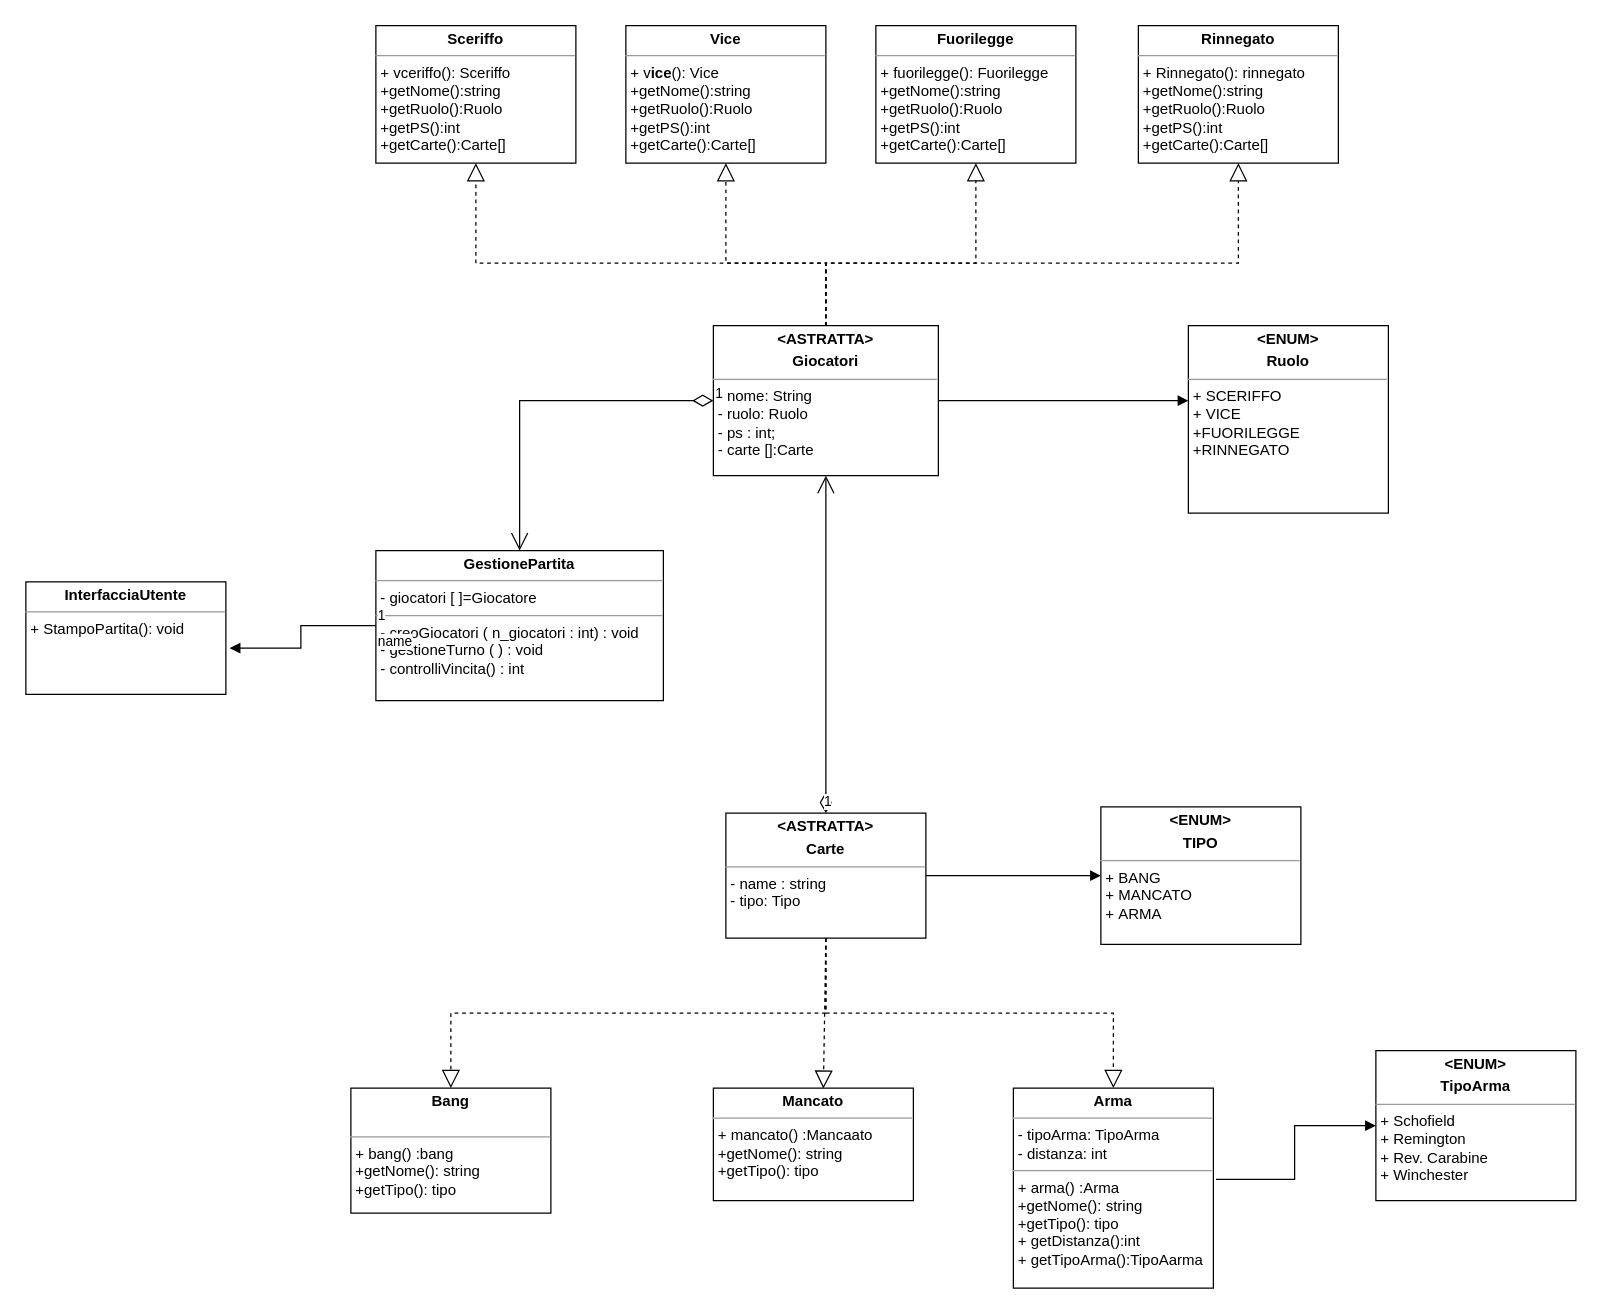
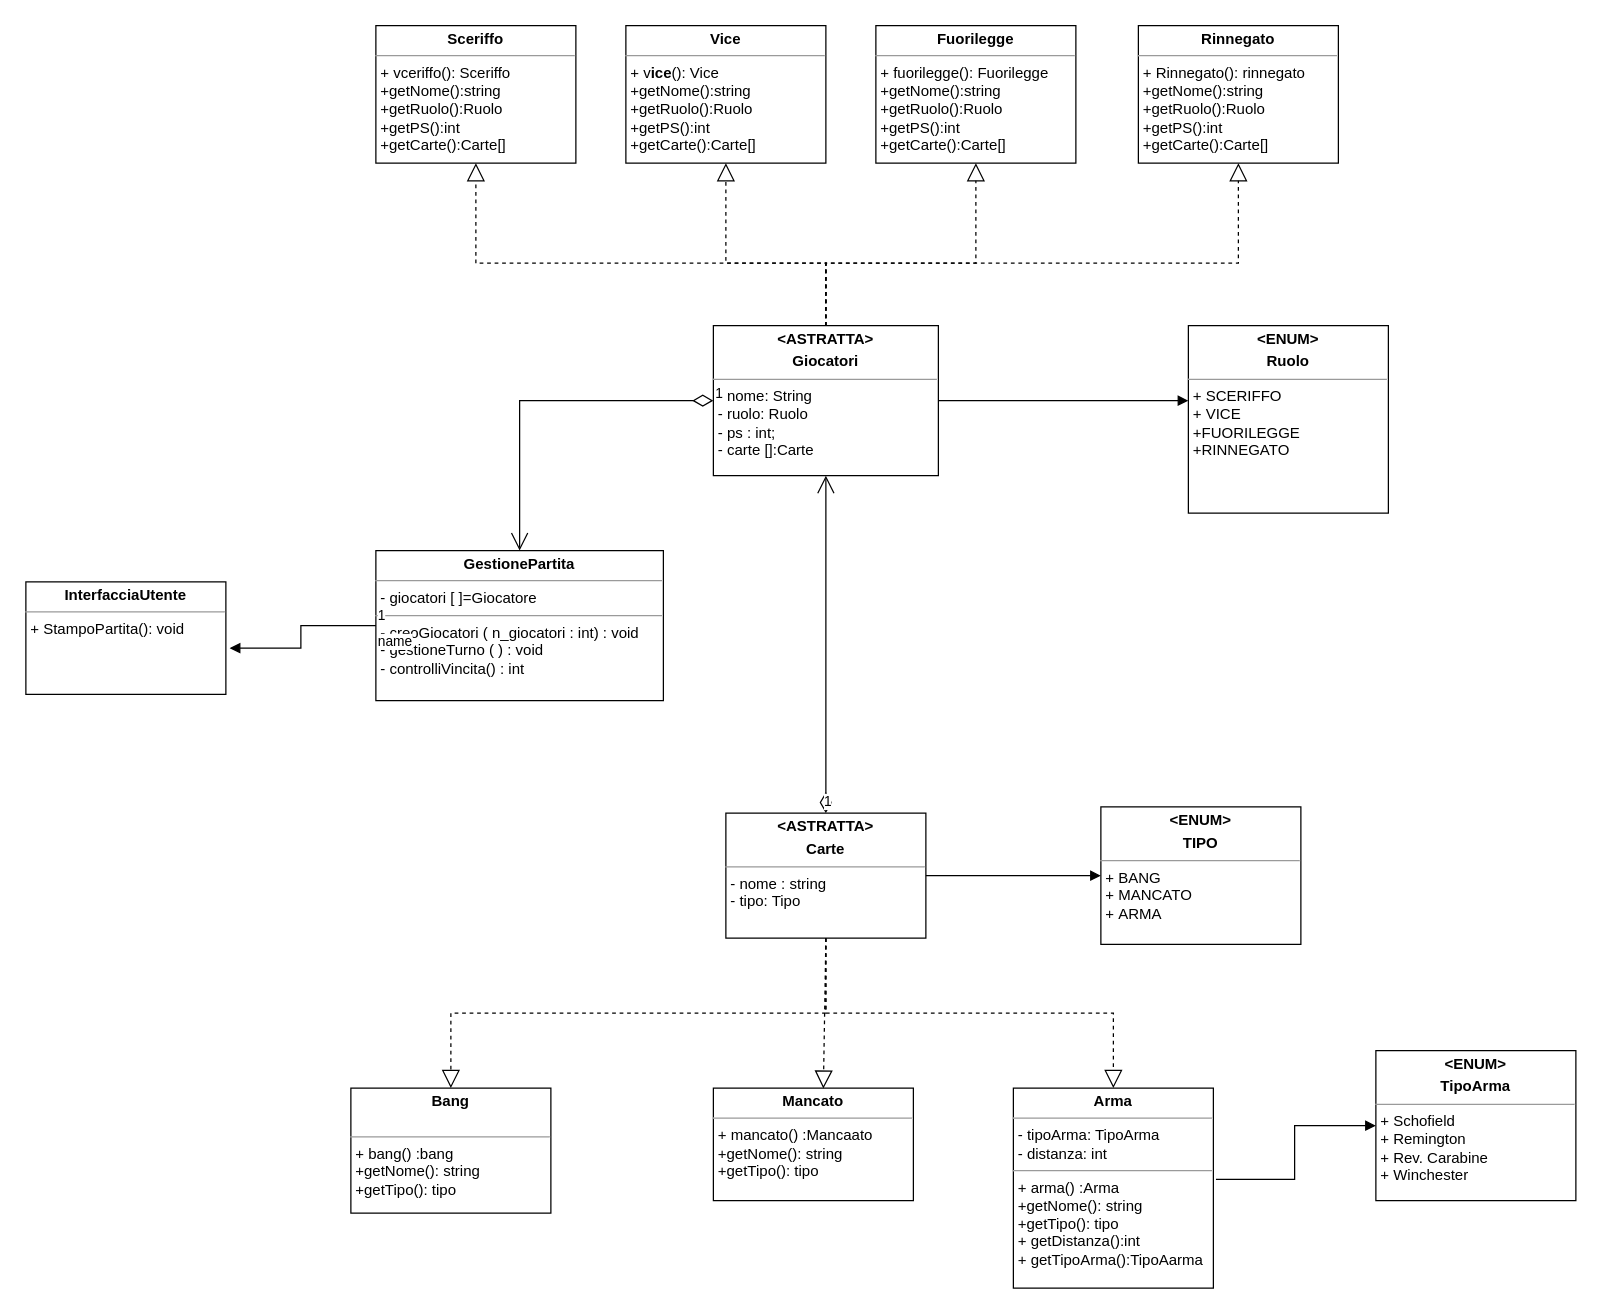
node "<ASTRATTA> Carte - name : string - tipo: Tipo": label "<ASTRATTA> Carte - name : string - tipo: Tipo" -> "<ASTRATTA> Carte - nome : string - tipo: Tipo"
